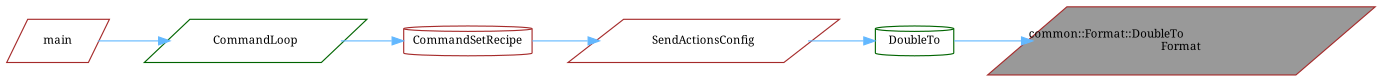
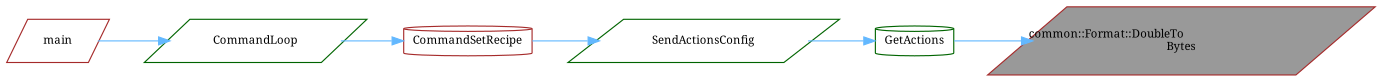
node "SendActionsConfig": color brown -> darkgreen
node "DoubleTo": label "DoubleTo" -> "GetActions"
node "common::Format::DoubleTo Format": label "common::Format::DoubleTo Format" -> "common::Format::DoubleTo Bytes"
